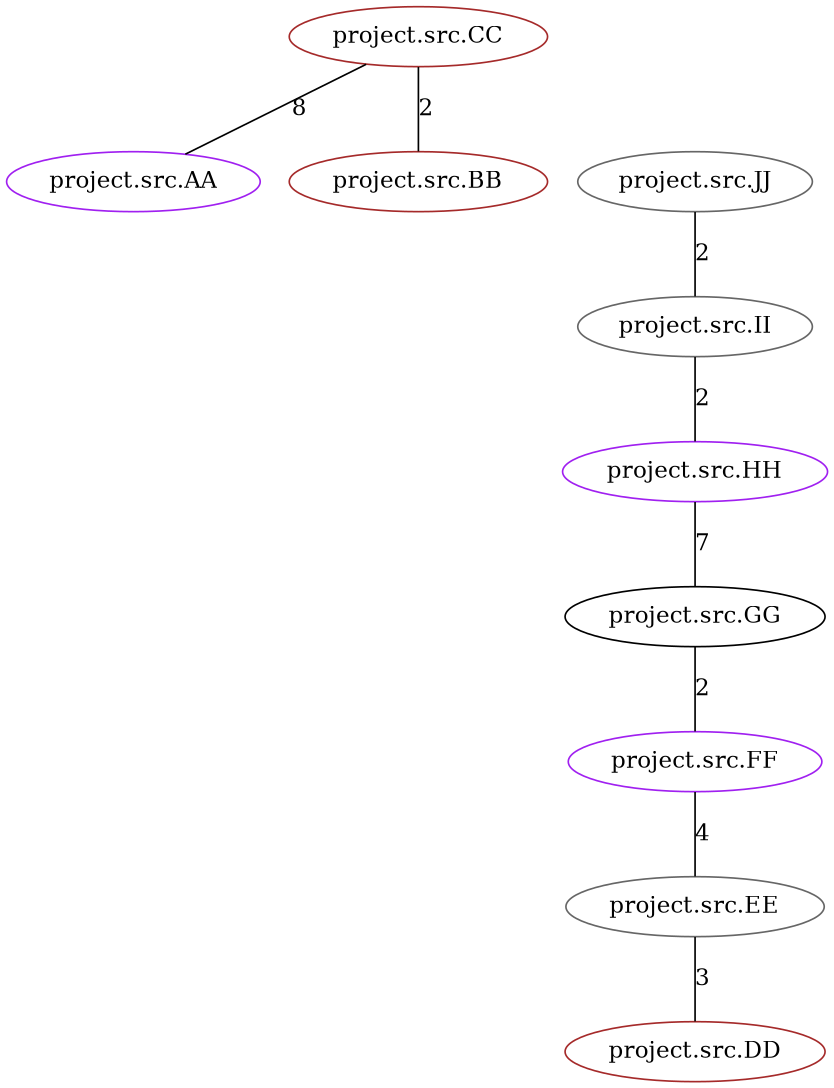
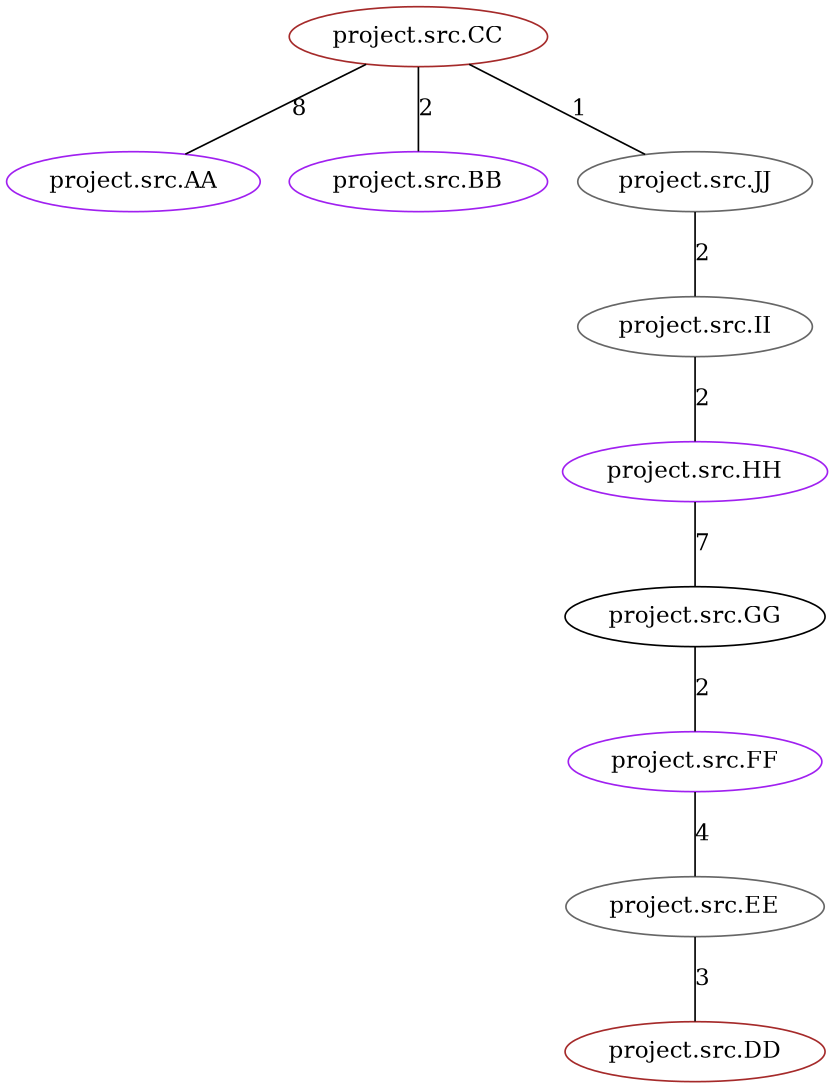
edge "project.src.CC" -- "project.src.JJ": added, label "1"
node "project.src.BB": color brown -> purple
